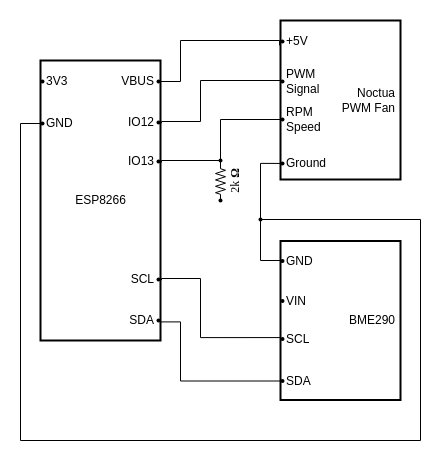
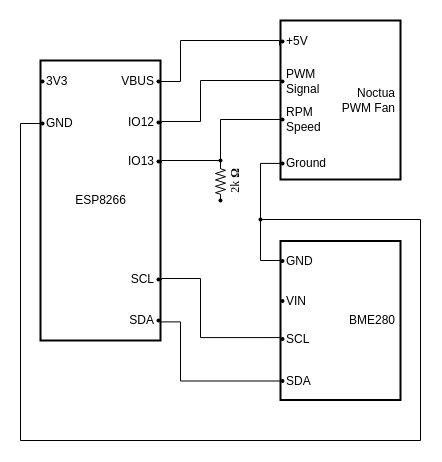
node "BME290": label "BME290" -> "BME280"
